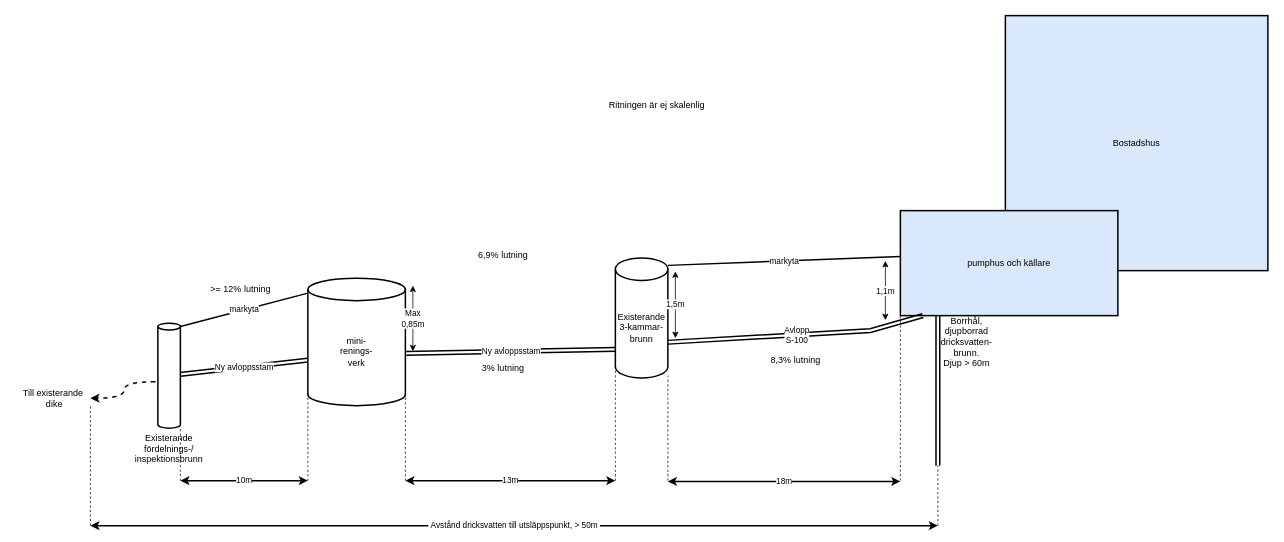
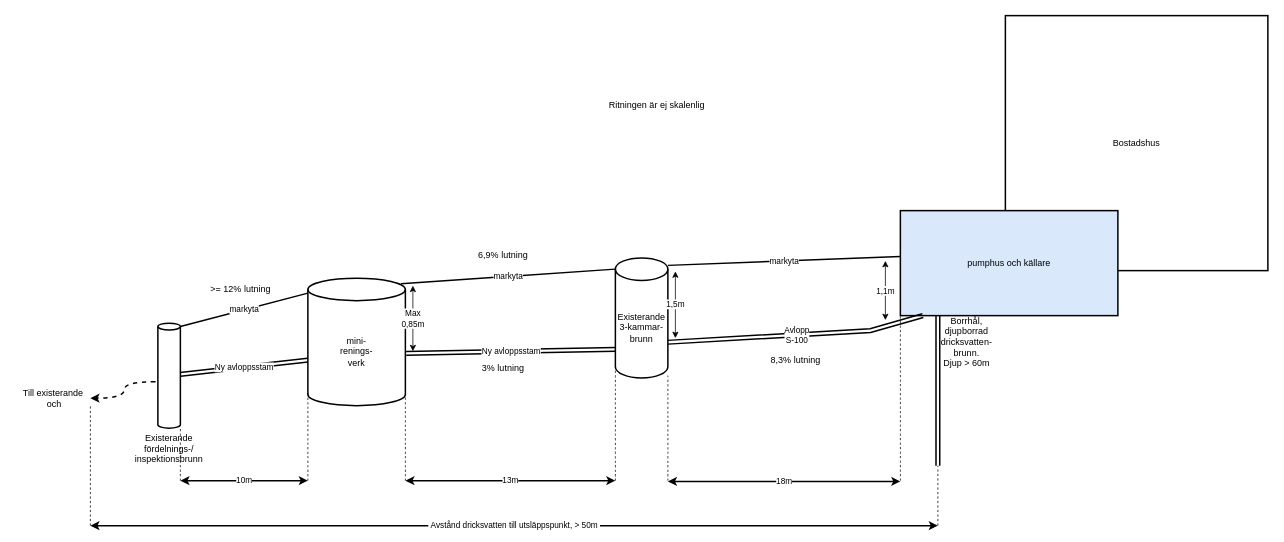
node "Bostadshus": fillcolor #dae8fc -> #ffffff
edge "Existerande 3-kammar- brunn" -- "mini- renings- verk": added, label "markyta"
node "Till existerande dike": label "Till existerande dike" -> "Till existerande och"
